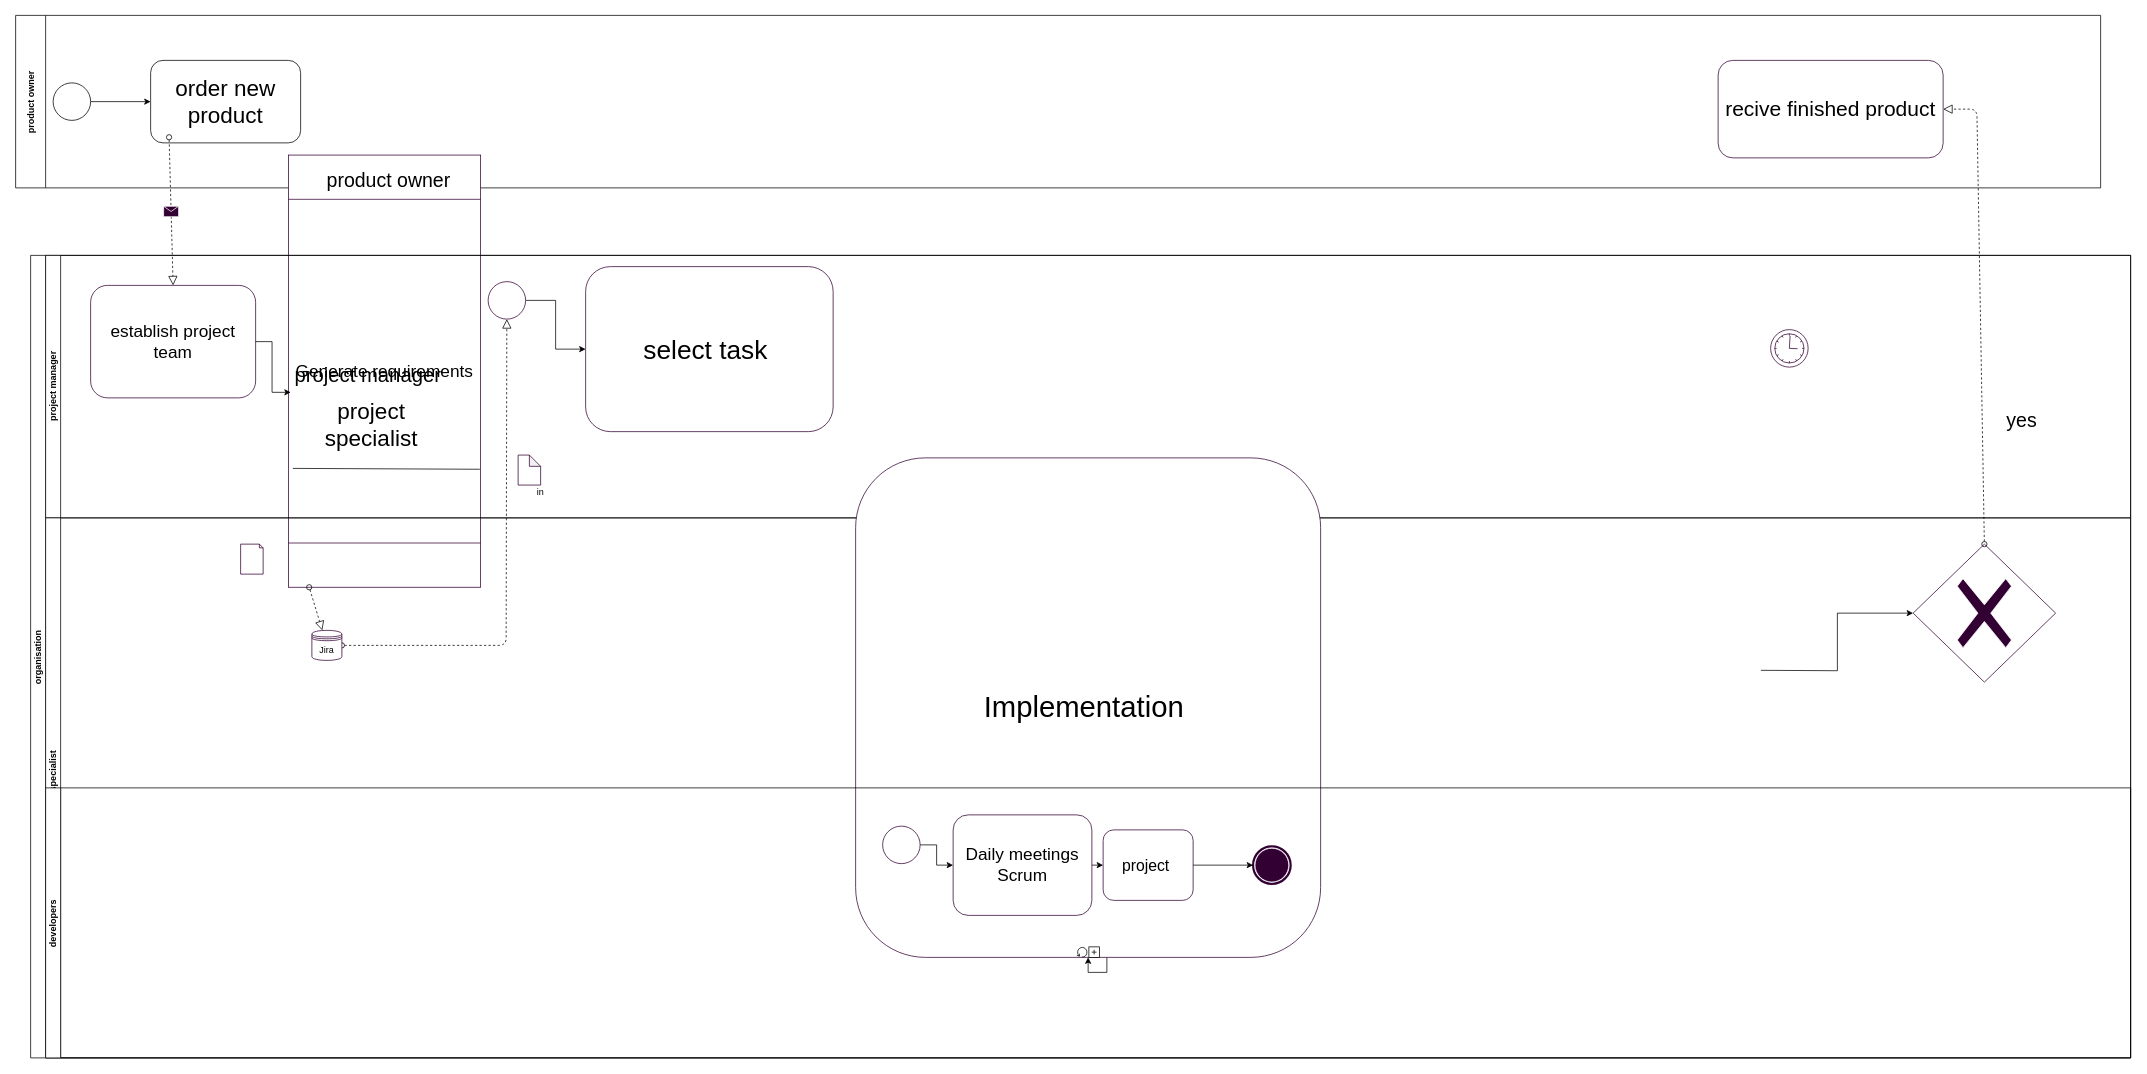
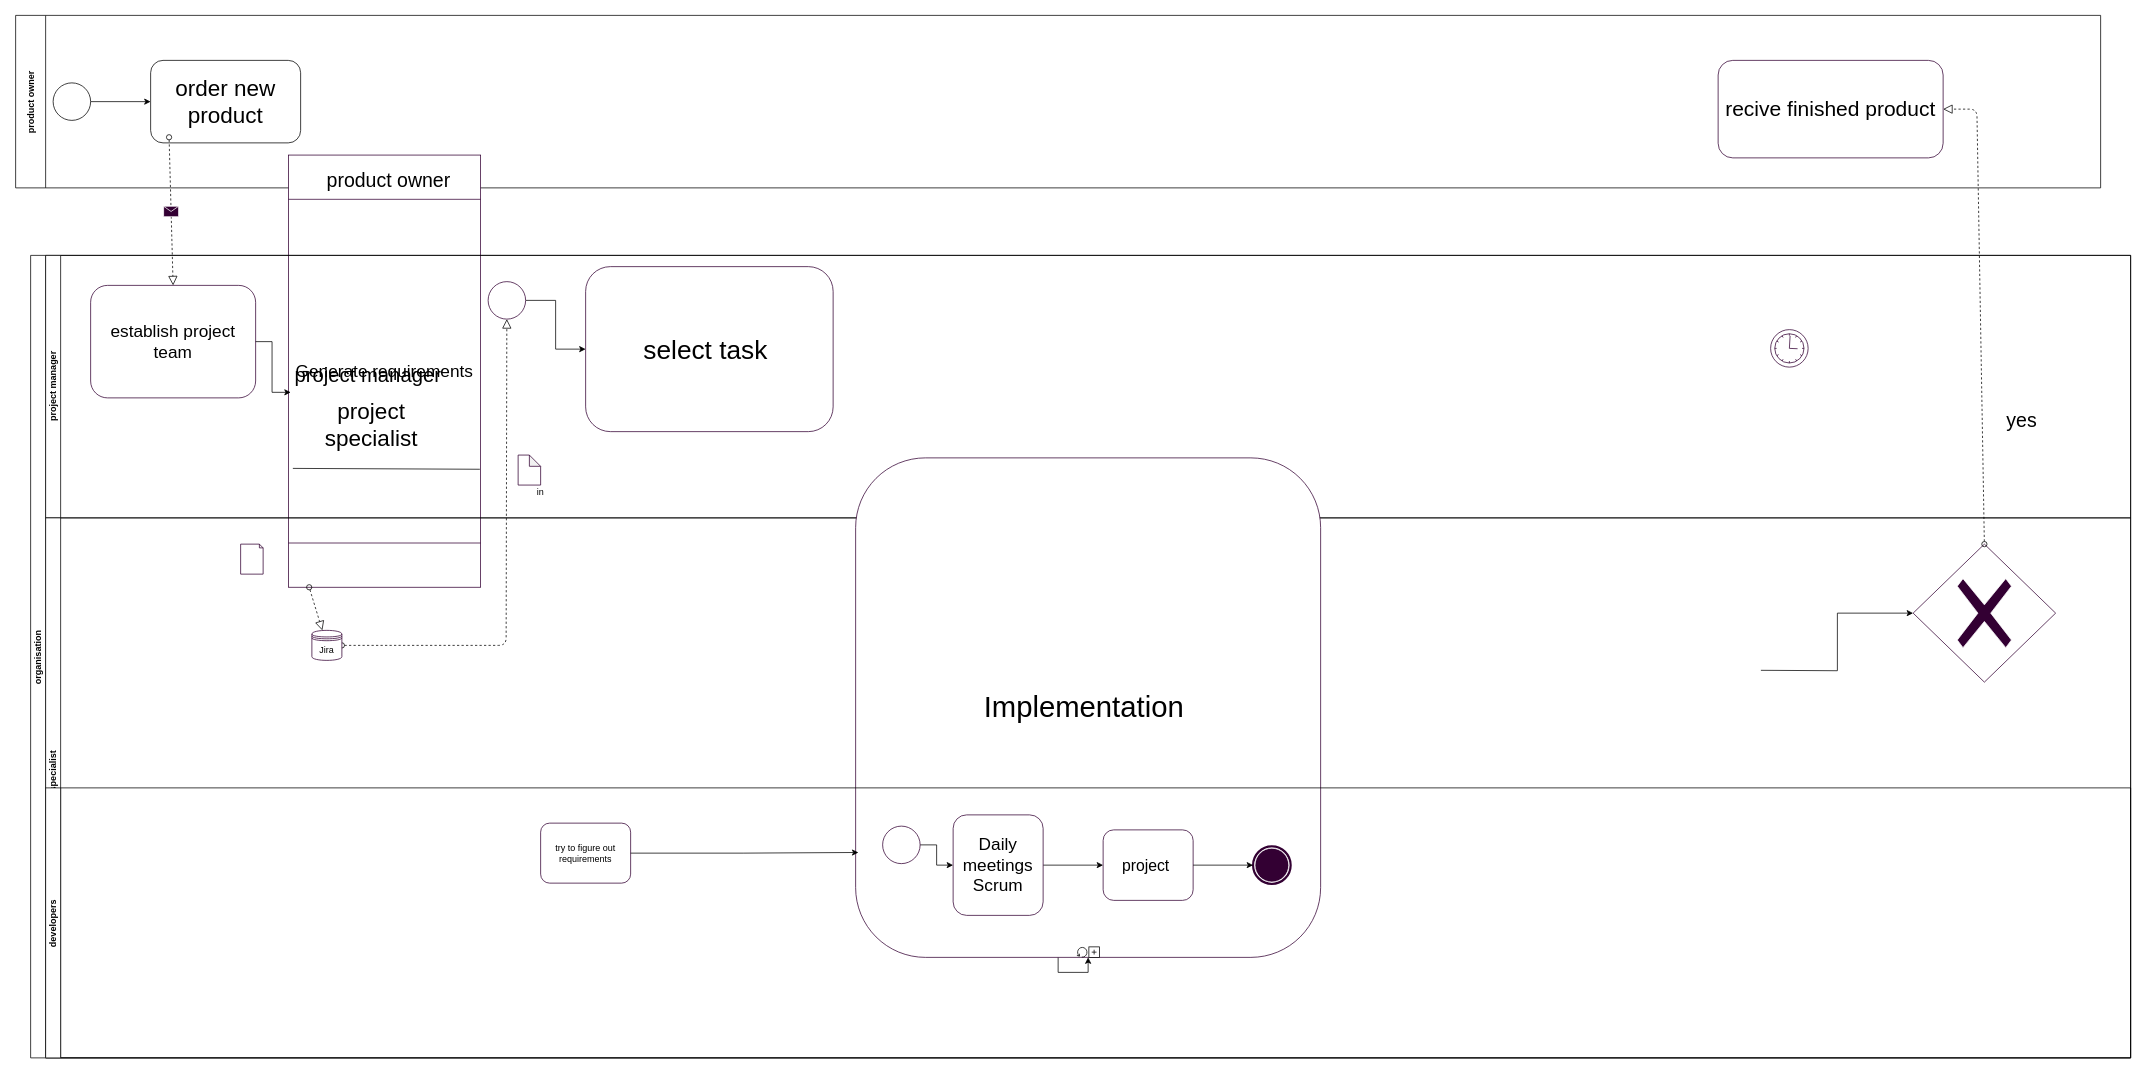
node "try to figure out requirements": added
edge "try to figure out requirements" -> "Implementation": added
node "Daily meetings Scrum": size 139x101 -> 90x101
